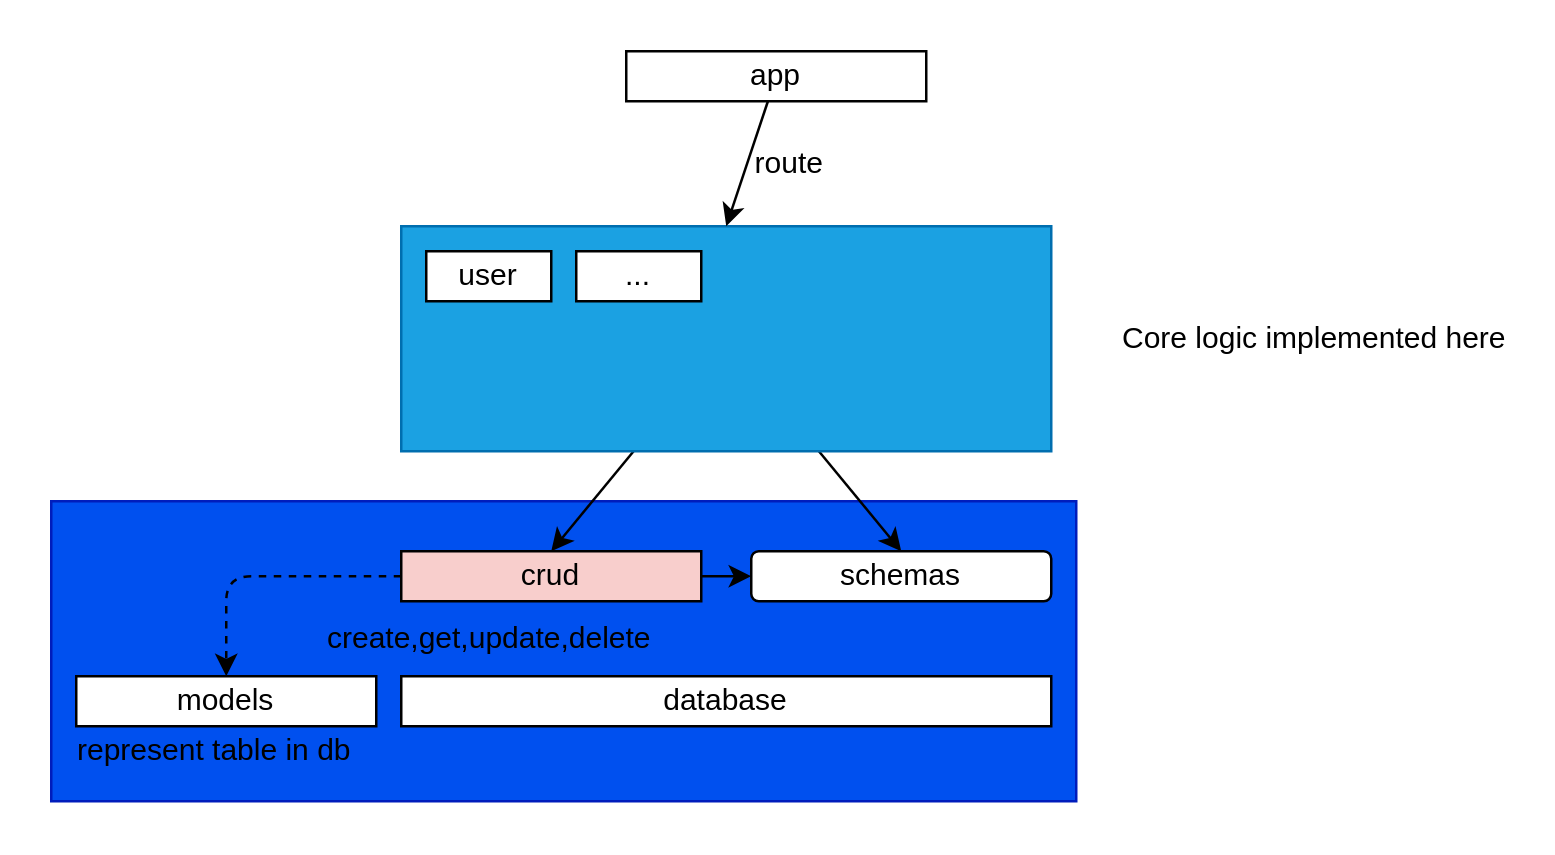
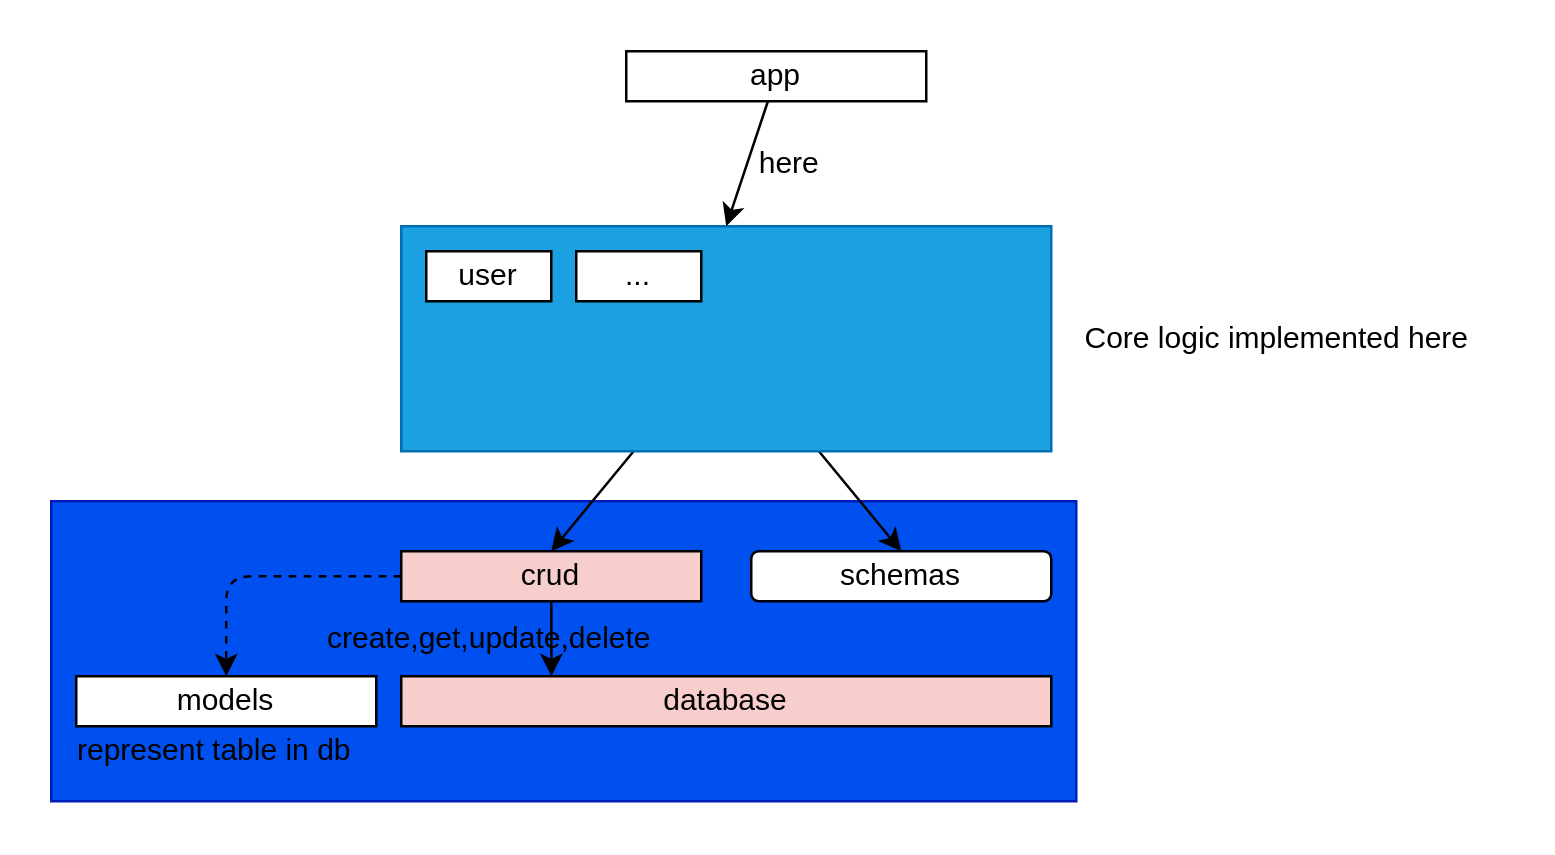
node "route": label "route" -> "here"
node "Core logic implemented here": moved (1314, 339) -> (1276, 339)
edge "crud" -> "schemas": now "crud" -> "database"
node "database": fillcolor #ffffff -> #f8cecc
